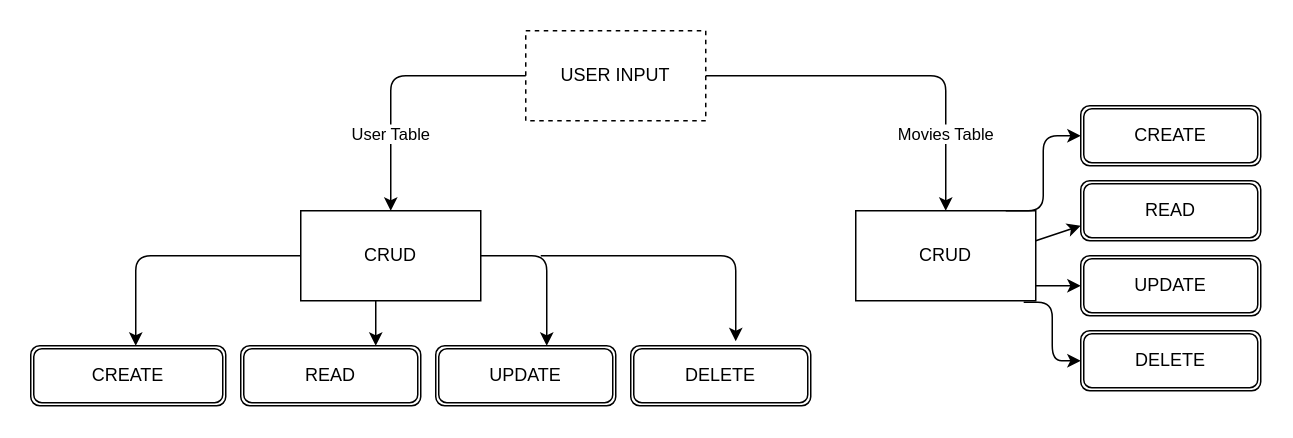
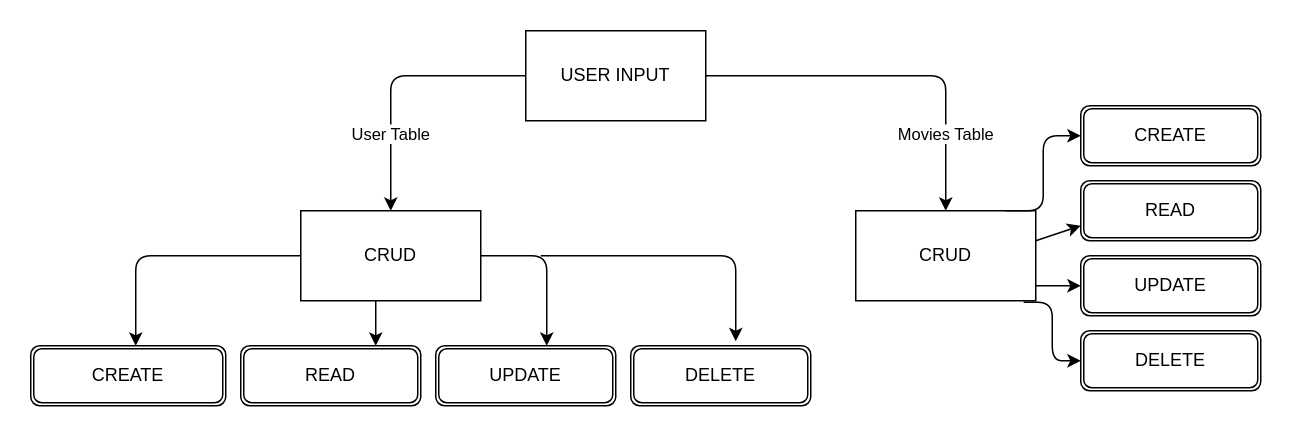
node "USER INPUT": style dashed -> solid
